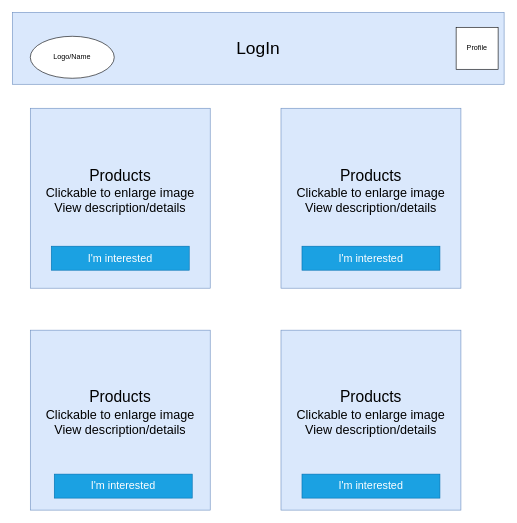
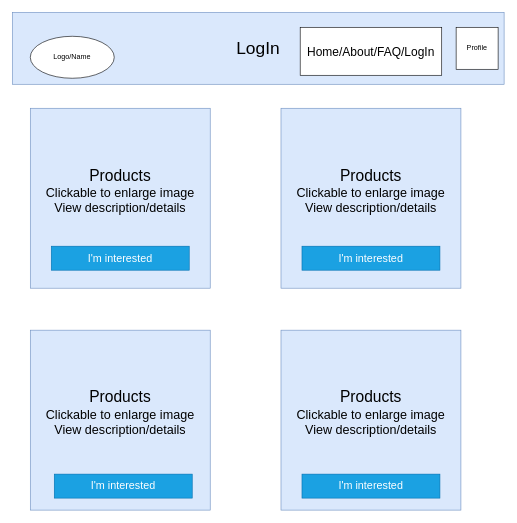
node "Home/About/FAQ/LogIn": added
